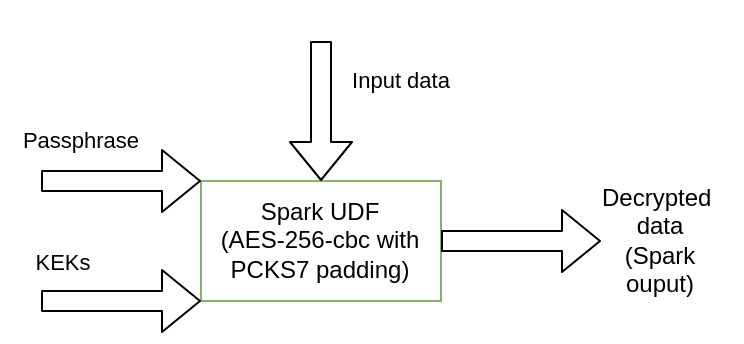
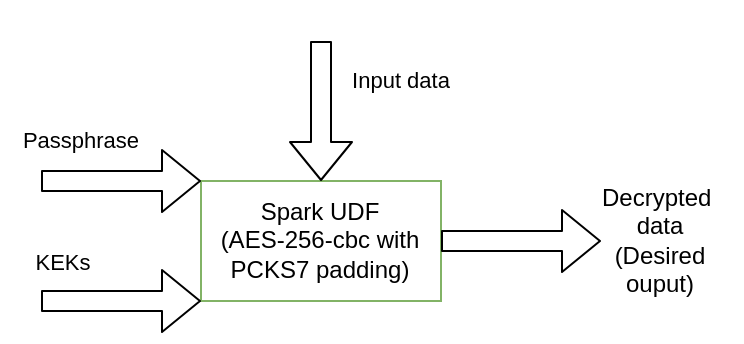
node "Decrypted data (Spark ouput)": label "Decrypted data (Spark ouput)" -> "Decrypted data (Desired ouput)"
